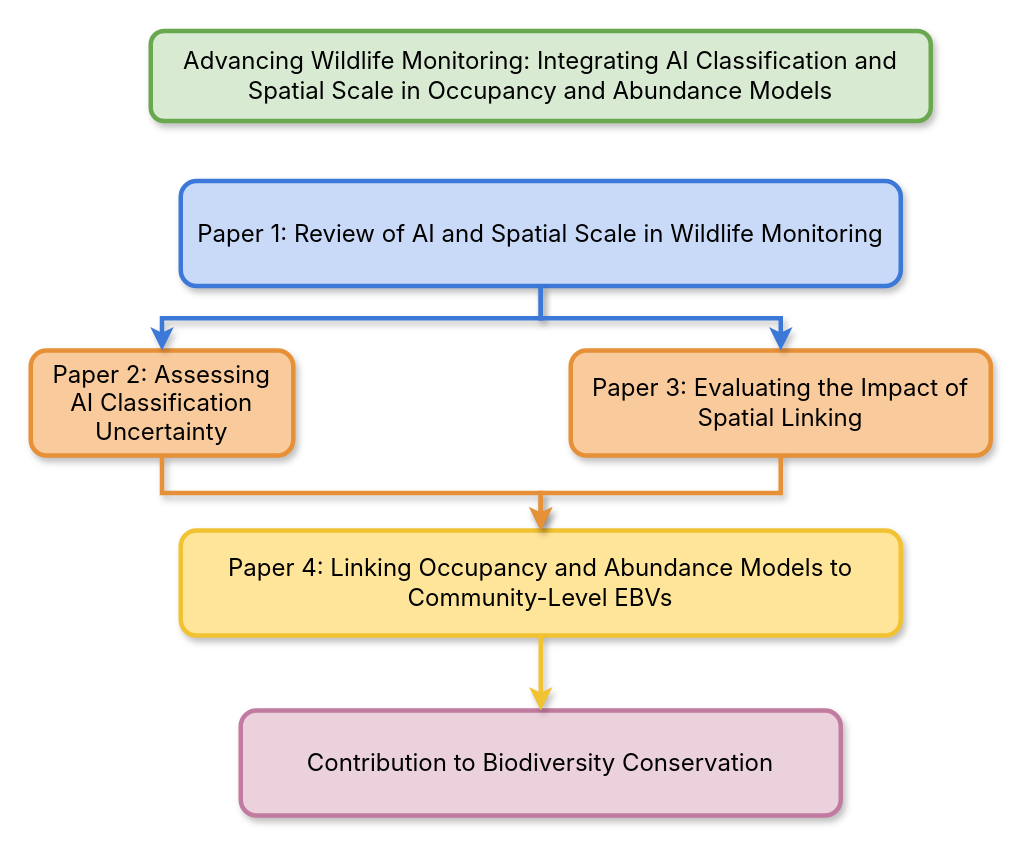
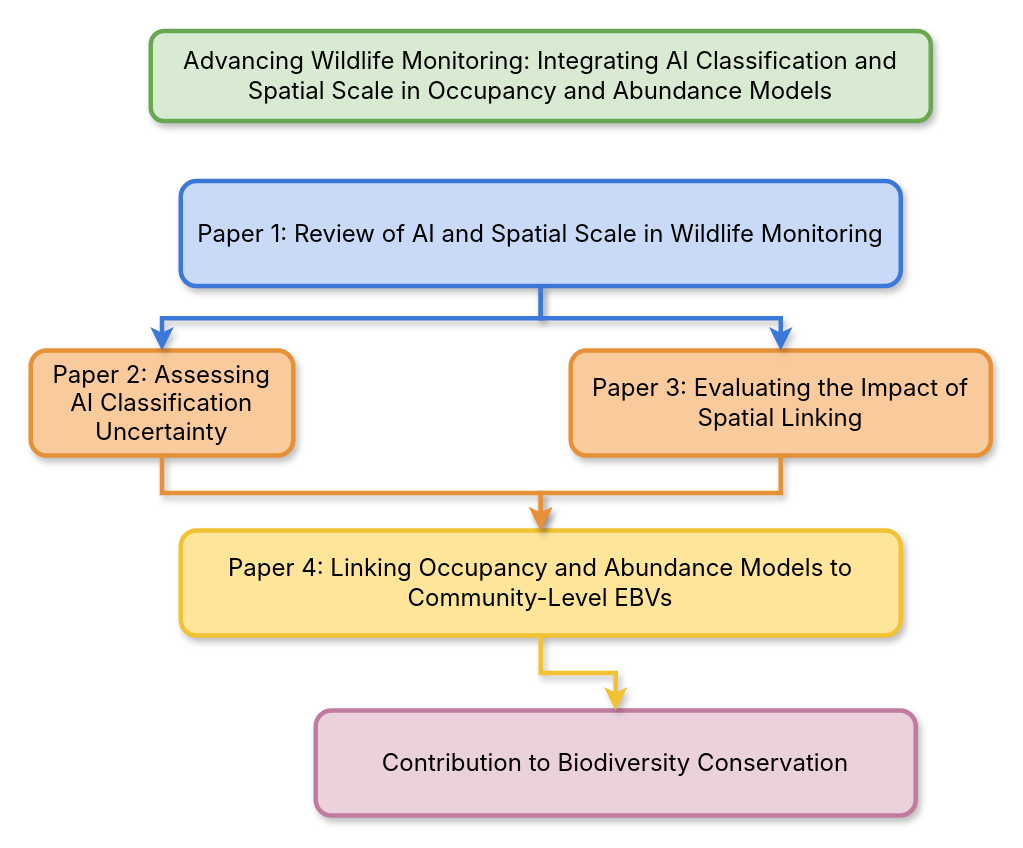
node "Contribution to Biodiversity Conservation": moved (541, 763) -> (616, 763)
